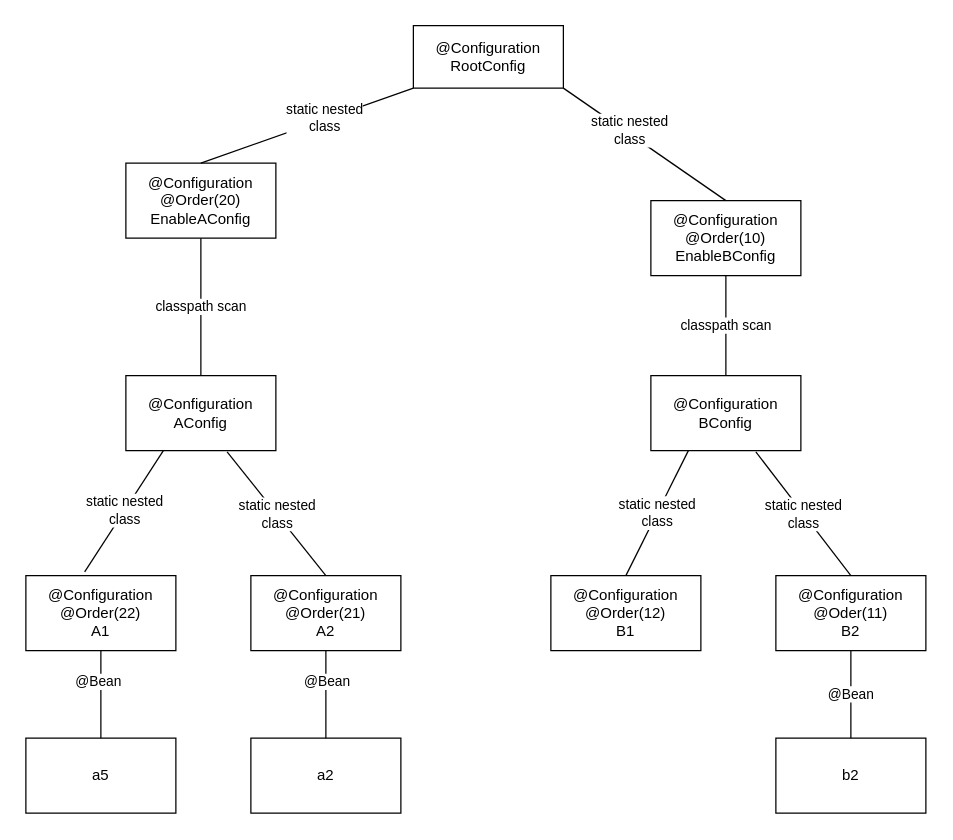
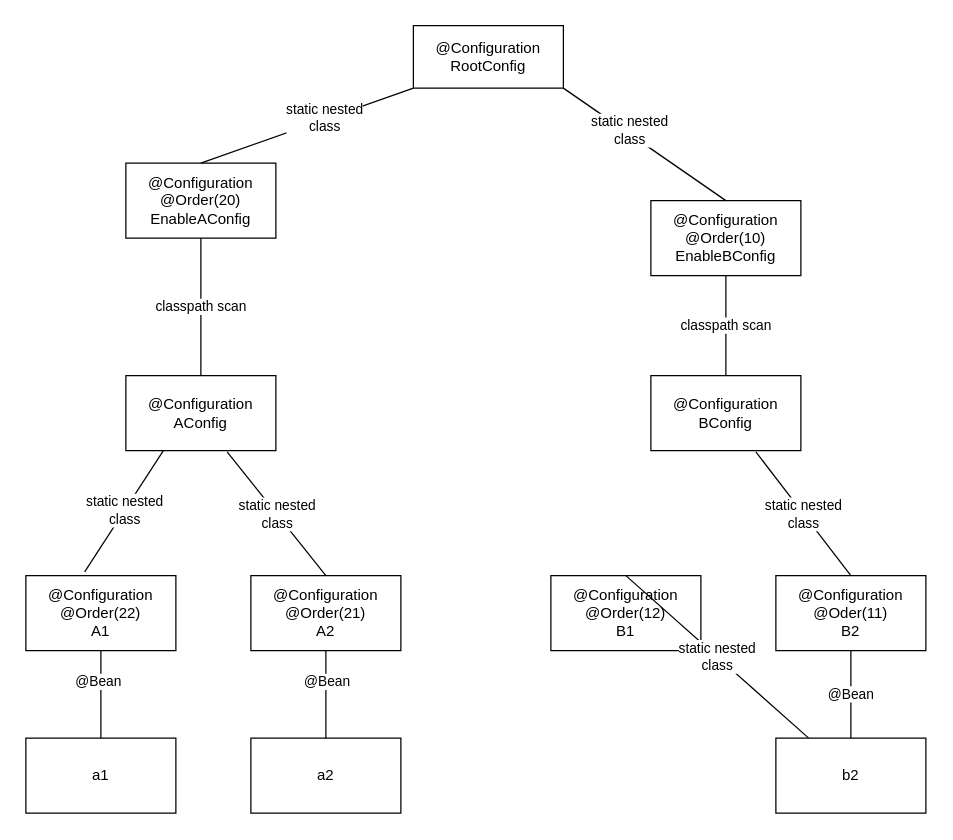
edge "@Configuration BConfig" -- "@Configuration @Order(12) B1": now "b2" -- "@Configuration @Order(12) B1"
node "a5": label "a5" -> "a1"
